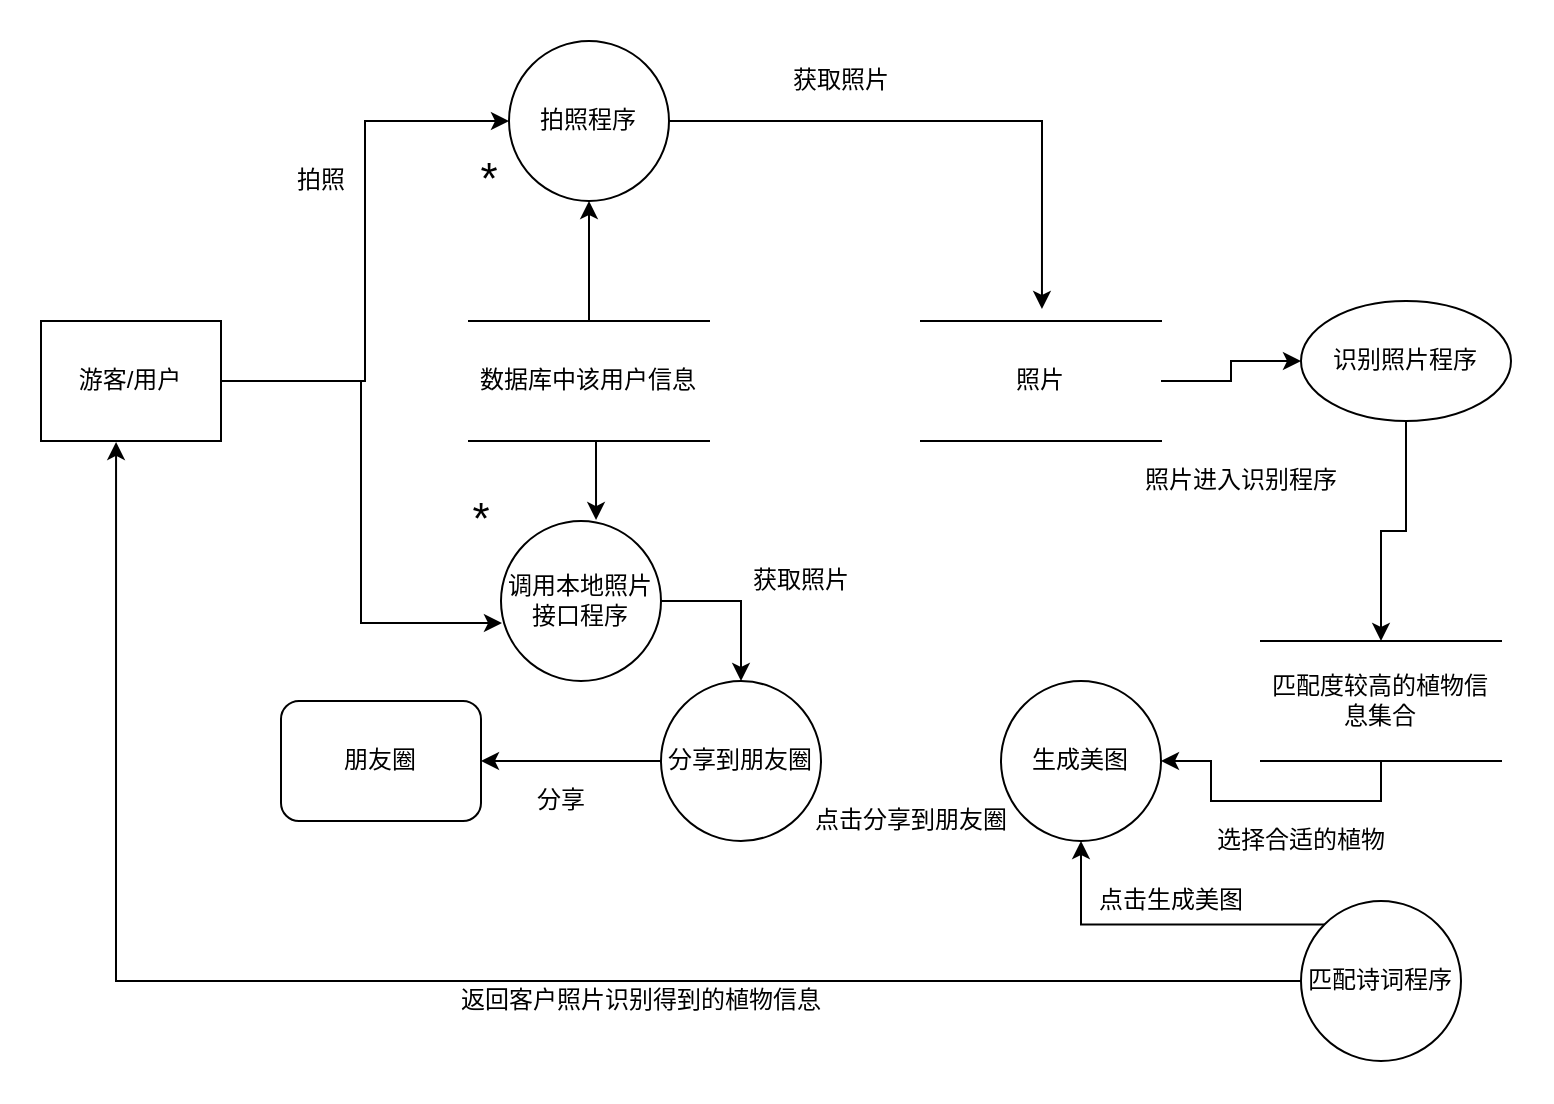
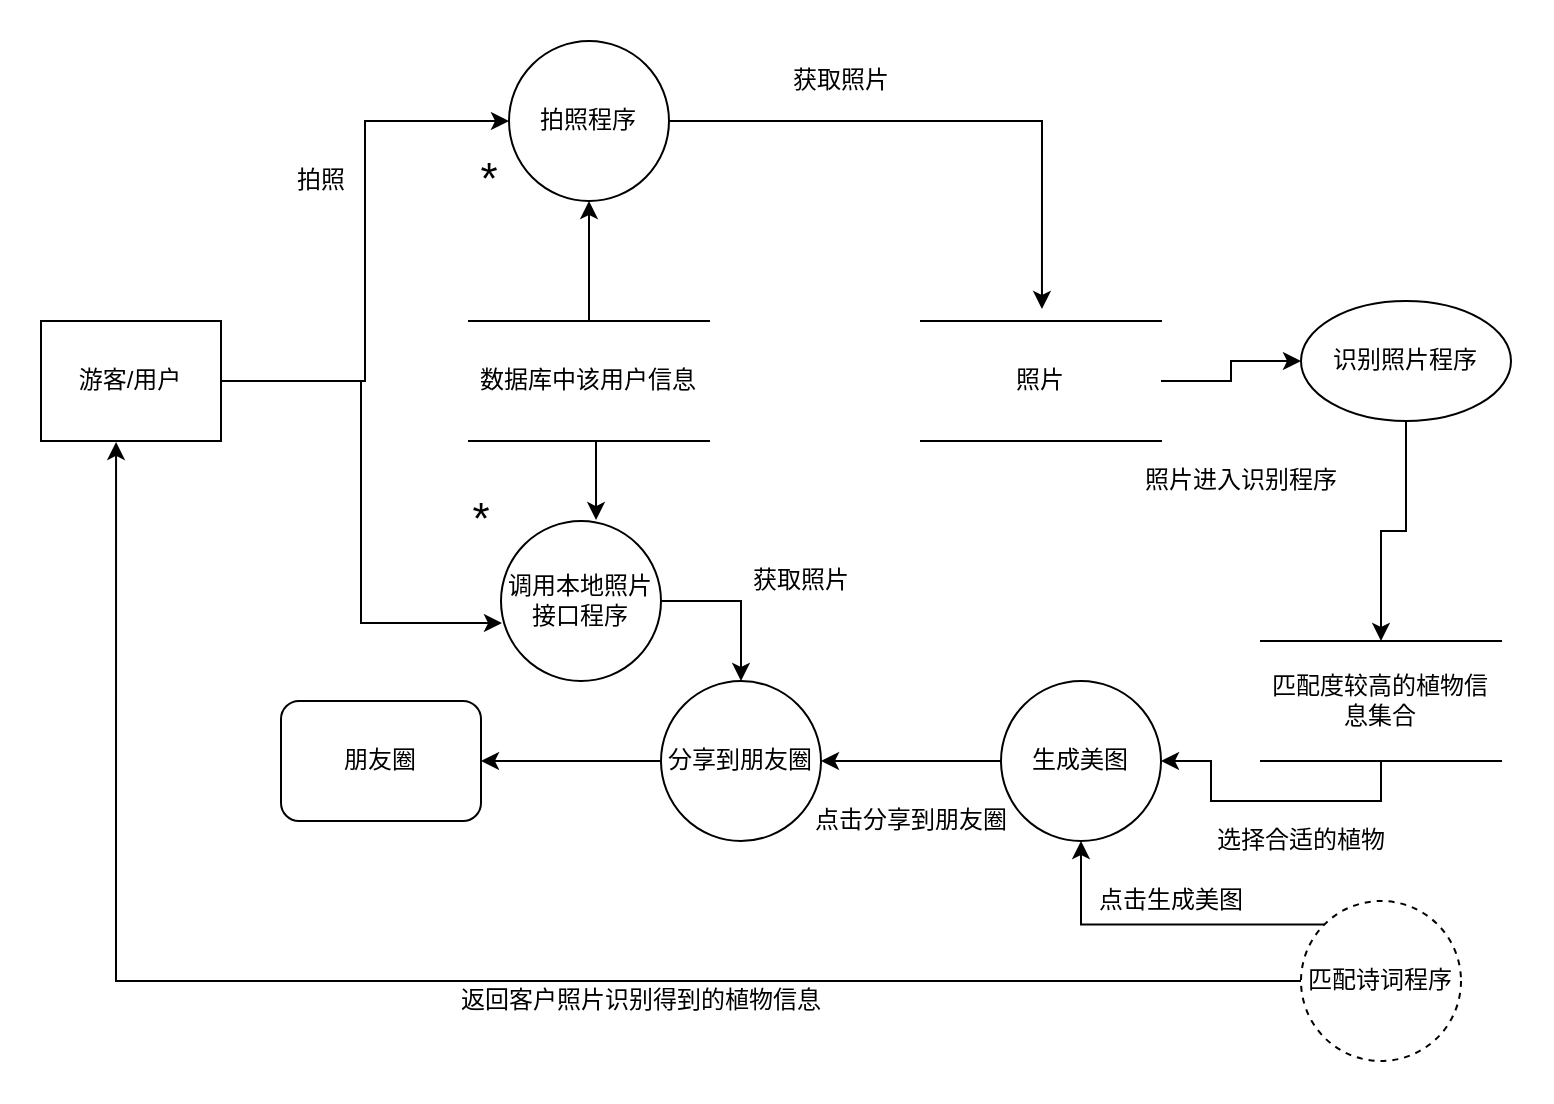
edge "生成美图" -> "分享到朋友圈": added
node "分享": removed
node "匹配诗词程序": style solid -> dashed
